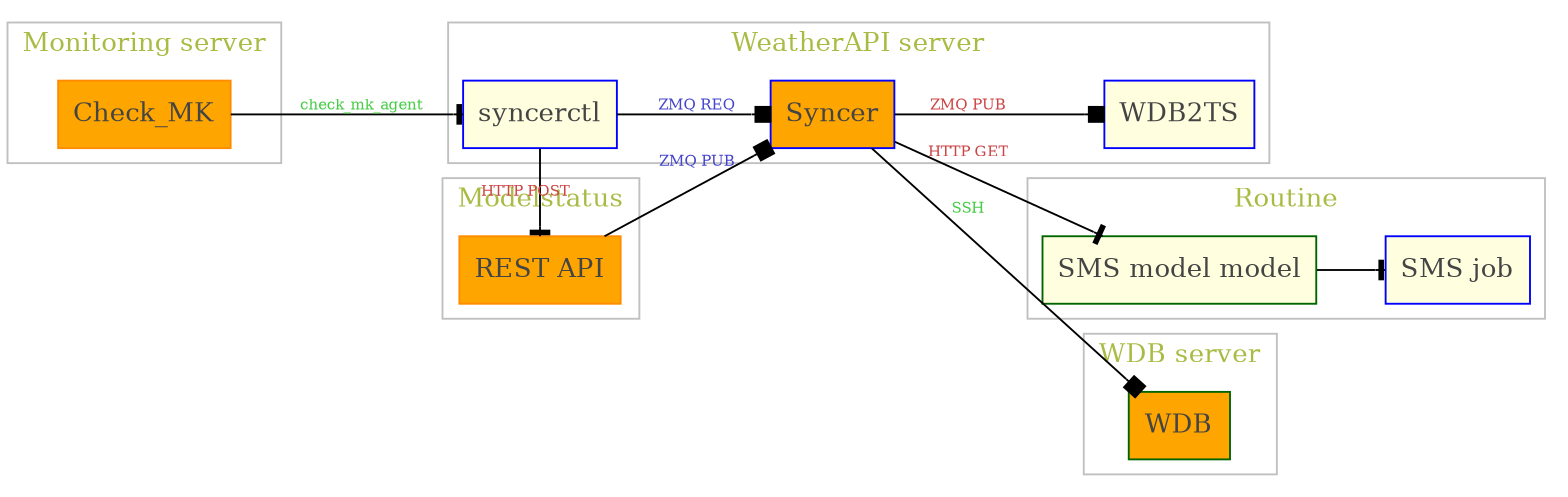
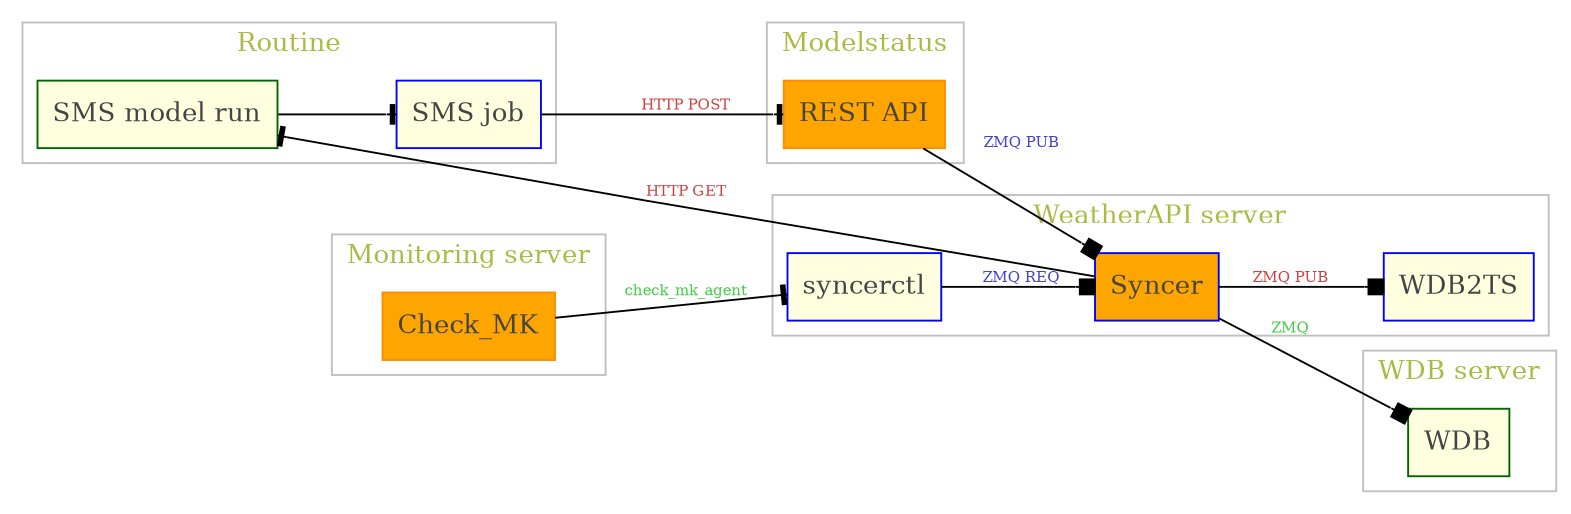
edge "syncerctl" -> "REST API": now "SMS job" -> "REST API"
edge "Syncer" -> "WDB": label "SSH" -> "ZMQ"
node "SMS model model": label "SMS model model" -> "SMS model run"
node "WDB": fillcolor orange -> lightyellow
